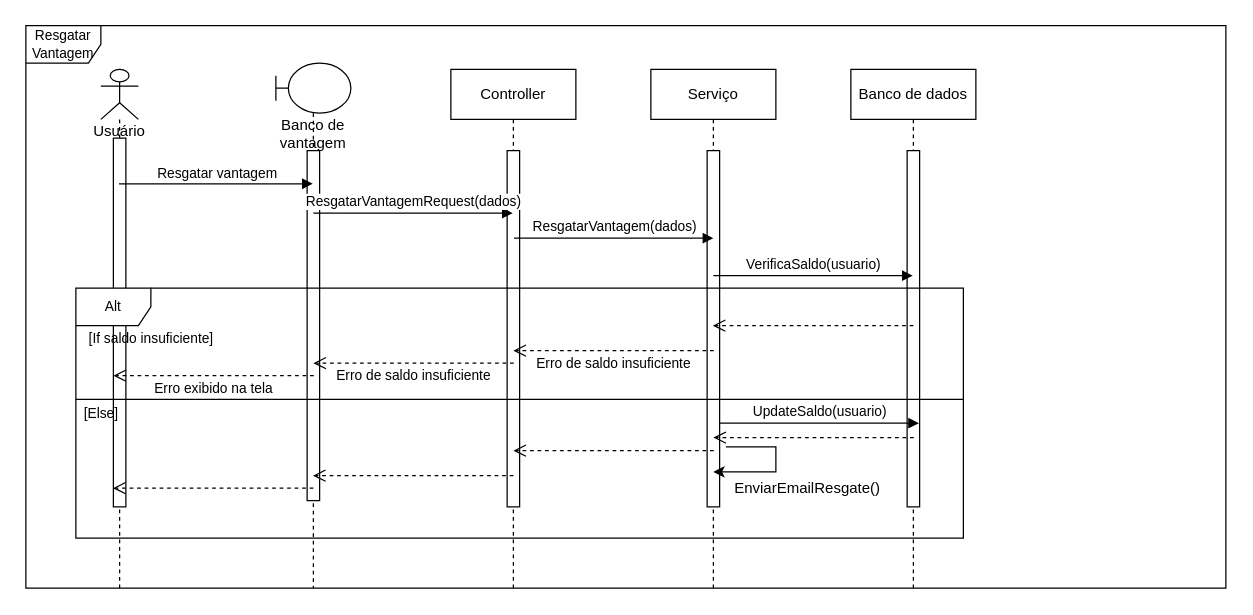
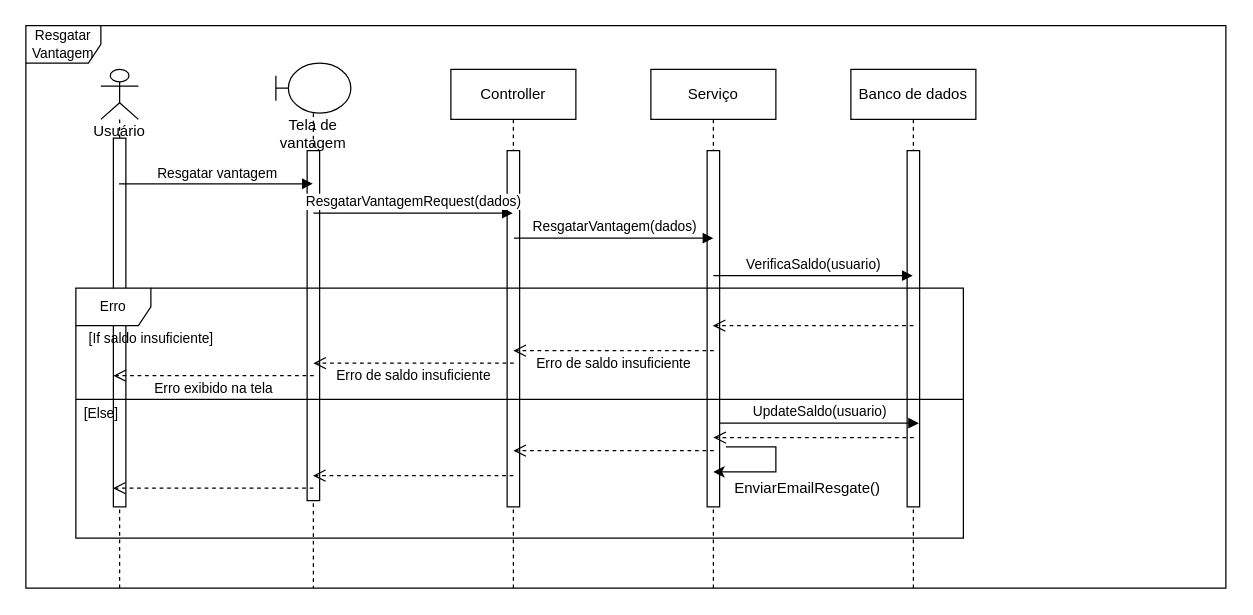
node "Banco de vantagem": label "Banco de vantagem" -> "Tela de vantagem"
node "Alt": label "Alt" -> "Erro"
